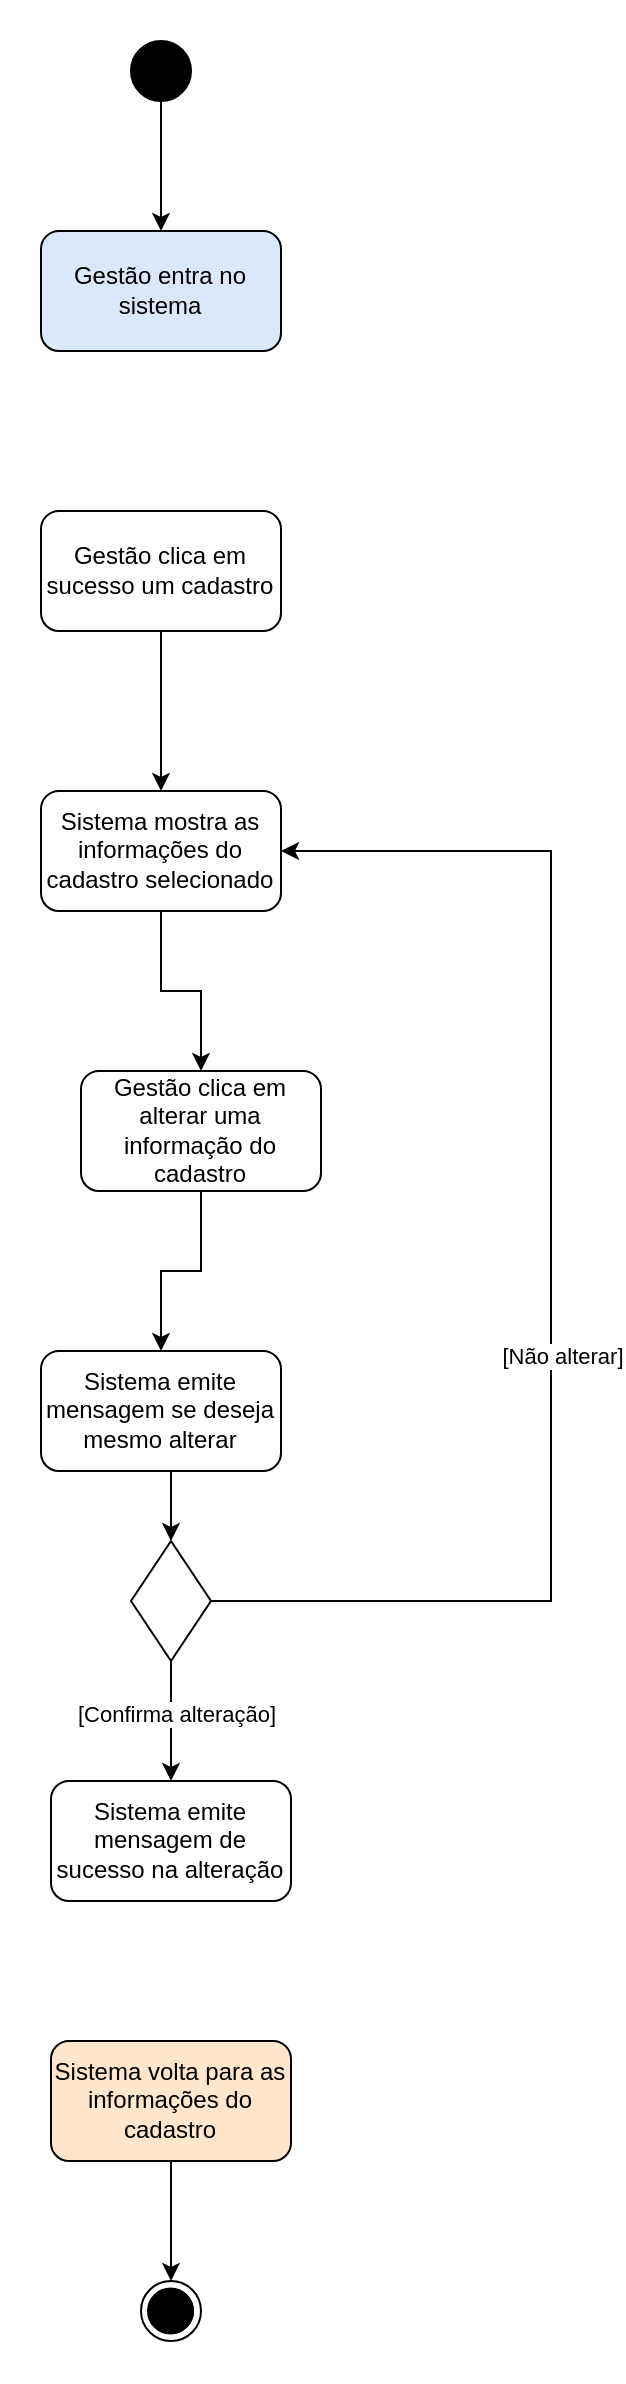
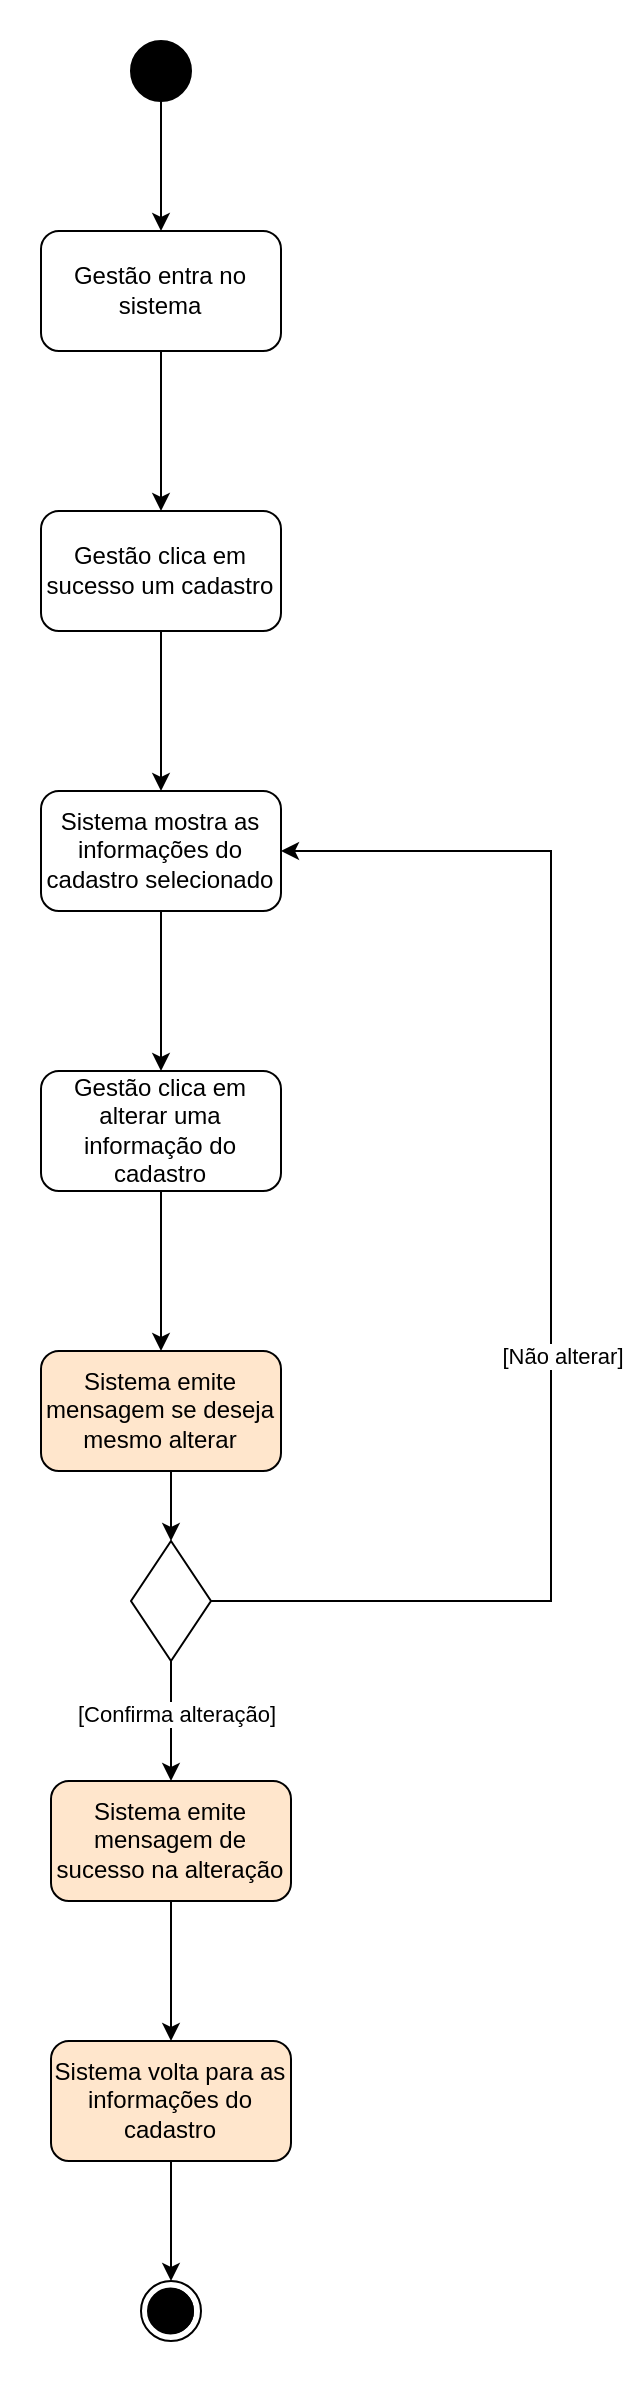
node "Gestão entra no sistema": fillcolor #dae8fc -> #ffffff
edge "Gestão entra no sistema" -> "Gestão clica em sucesso um cadastro": added
node "Gestão clica em alterar uma informação do cadastro": moved (201, 1131) -> (161, 1131)
node "Sistema emite mensagem se deseja mesmo alterar": fillcolor #ffffff -> #ffe6cc
node "Sistema emite mensagem de sucesso na alteração": fillcolor #ffffff -> #ffe6cc
edge "Sistema emite mensagem de sucesso na alteração" -> "Sistema volta para as informações do cadastro": added
